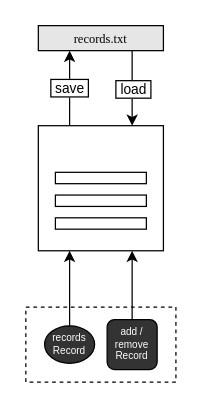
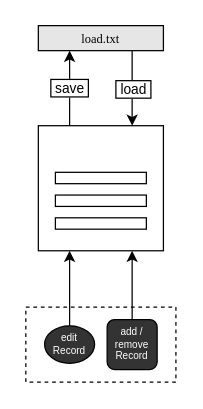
node "records.txt": label "records.txt" -> "load.txt"
node "records Record": label "records Record" -> "edit Record"
